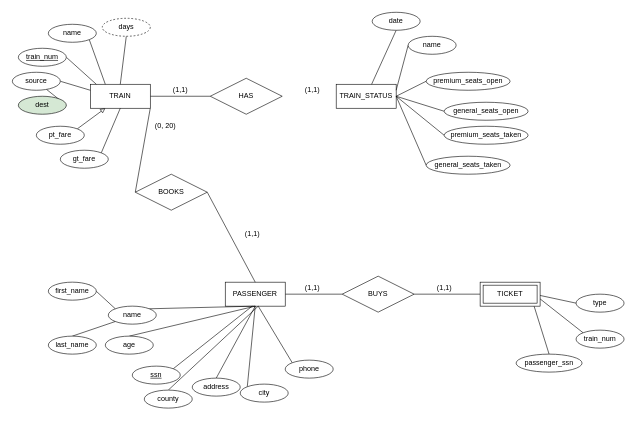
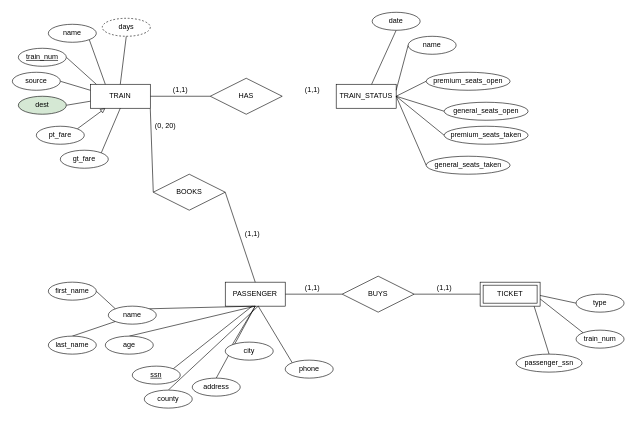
edge "source" -- "dest": now "TRAIN" -- "dest"
node "BOOKS": moved (171, 192) -> (189, 192)
node "city": moved (264, 393) -> (249, 351)
